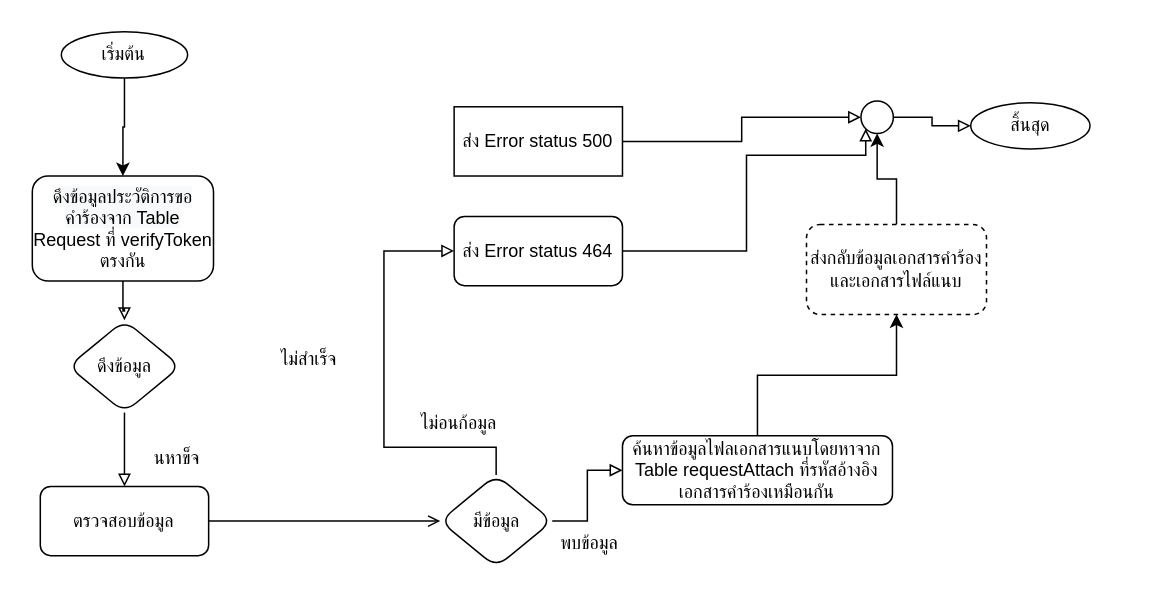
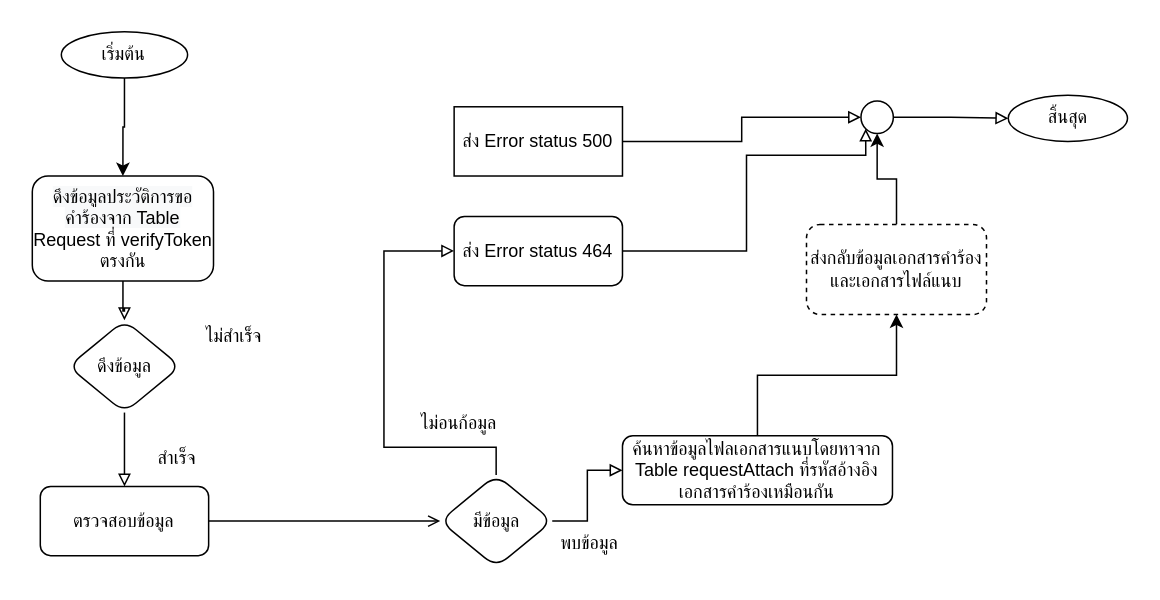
node "สิ้นสุด": moved (1030, 126) -> (1068, 118)
node "ไม่สำเร็จ": moved (308, 359) -> (233, 337)
node "นหาข็จ": label "นหาข็จ" -> "สำเร็จ"
